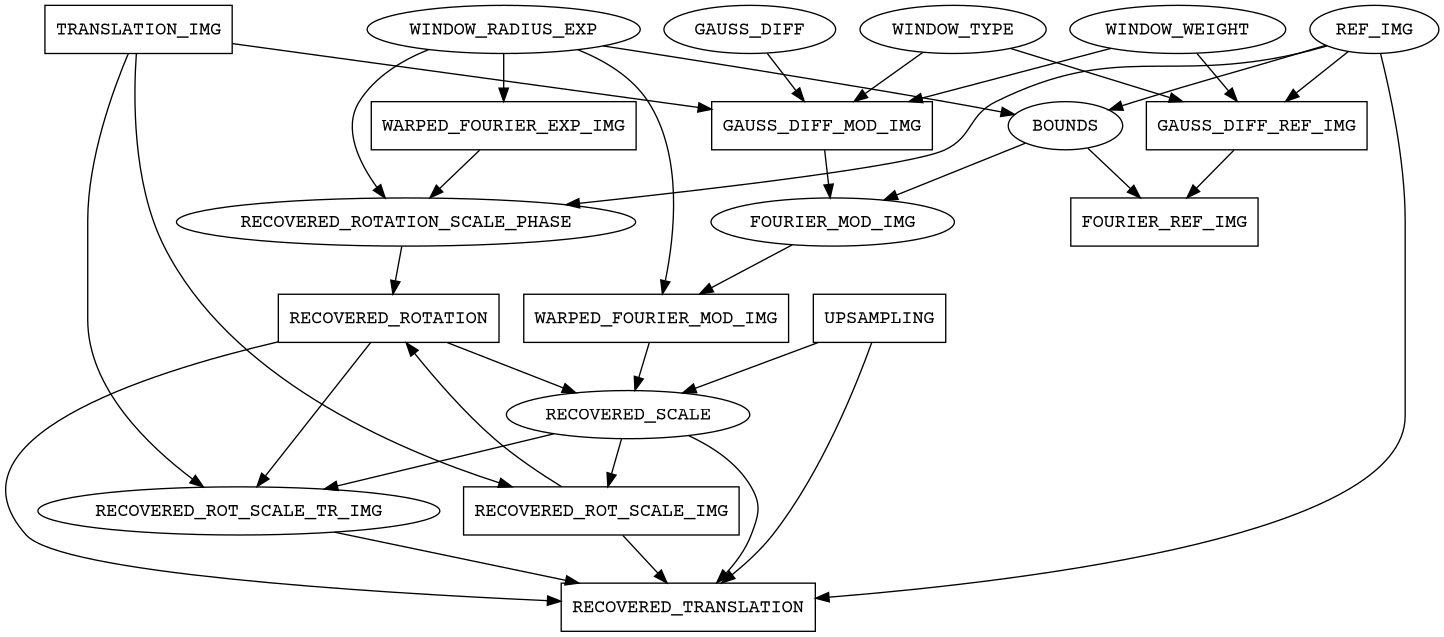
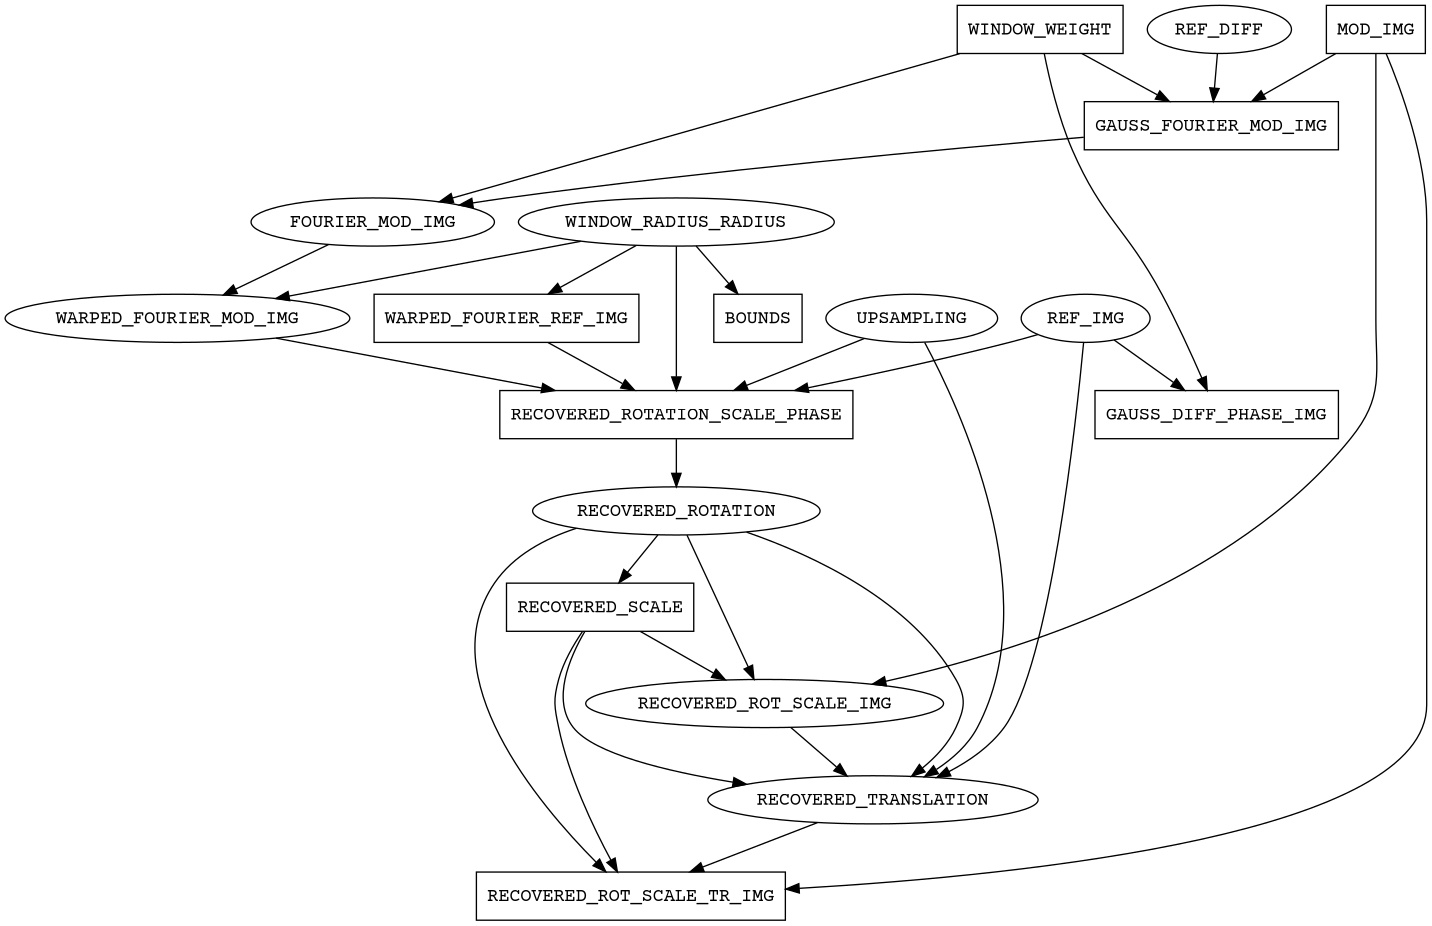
node "TRANSLATION_IMG": label "TRANSLATION_IMG" -> "MOD_IMG"
node "WINDOW_RADIUS_EXP": label "WINDOW_RADIUS_EXP" -> "WINDOW_RADIUS_RADIUS"
node "GAUSS_DIFF": label "GAUSS_DIFF" -> "REF_DIFF"
node "WINDOW_TYPE": removed
node "WINDOW_WEIGHT": shape ellipse -> box
edge "REF_IMG" -> "BOUNDS": removed
node "WARPED_FOURIER_EXP_IMG": label "WARPED_FOURIER_EXP_IMG" -> "WARPED_FOURIER_REF_IMG"
node "GAUSS_DIFF_MOD_IMG": label "GAUSS_DIFF_MOD_IMG" -> "GAUSS_FOURIER_MOD_IMG"
node "BOUNDS": shape ellipse -> box
node "GAUSS_DIFF_REF_IMG": label "GAUSS_DIFF_REF_IMG" -> "GAUSS_DIFF_PHASE_IMG"
edge "BOUNDS" -> "FOURIER_MOD_IMG": now "WINDOW_WEIGHT" -> "FOURIER_MOD_IMG"
node "RECOVERED_ROTATION_SCALE_PHASE": shape ellipse -> box
node "FOURIER_REF_IMG": removed
node "RECOVERED_ROTATION": shape box -> ellipse
node "WARPED_FOURIER_MOD_IMG": shape box -> ellipse
node "UPSAMPLING": shape box -> ellipse
edge "WARPED_FOURIER_MOD_IMG" -> "RECOVERED_SCALE": now "WARPED_FOURIER_MOD_IMG" -> "RECOVERED_ROTATION_SCALE_PHASE"
edge "UPSAMPLING" -> "RECOVERED_SCALE": now "UPSAMPLING" -> "RECOVERED_ROTATION_SCALE_PHASE"
node "RECOVERED_SCALE": shape ellipse -> box
edge "RECOVERED_ROT_SCALE_IMG" -> "RECOVERED_ROTATION": reversed
node "RECOVERED_ROT_SCALE_TR_IMG": shape ellipse -> box
node "RECOVERED_ROT_SCALE_IMG": shape box -> ellipse
edge "RECOVERED_ROT_SCALE_TR_IMG" -> "RECOVERED_TRANSLATION": reversed
node "RECOVERED_TRANSLATION": shape box -> ellipse
